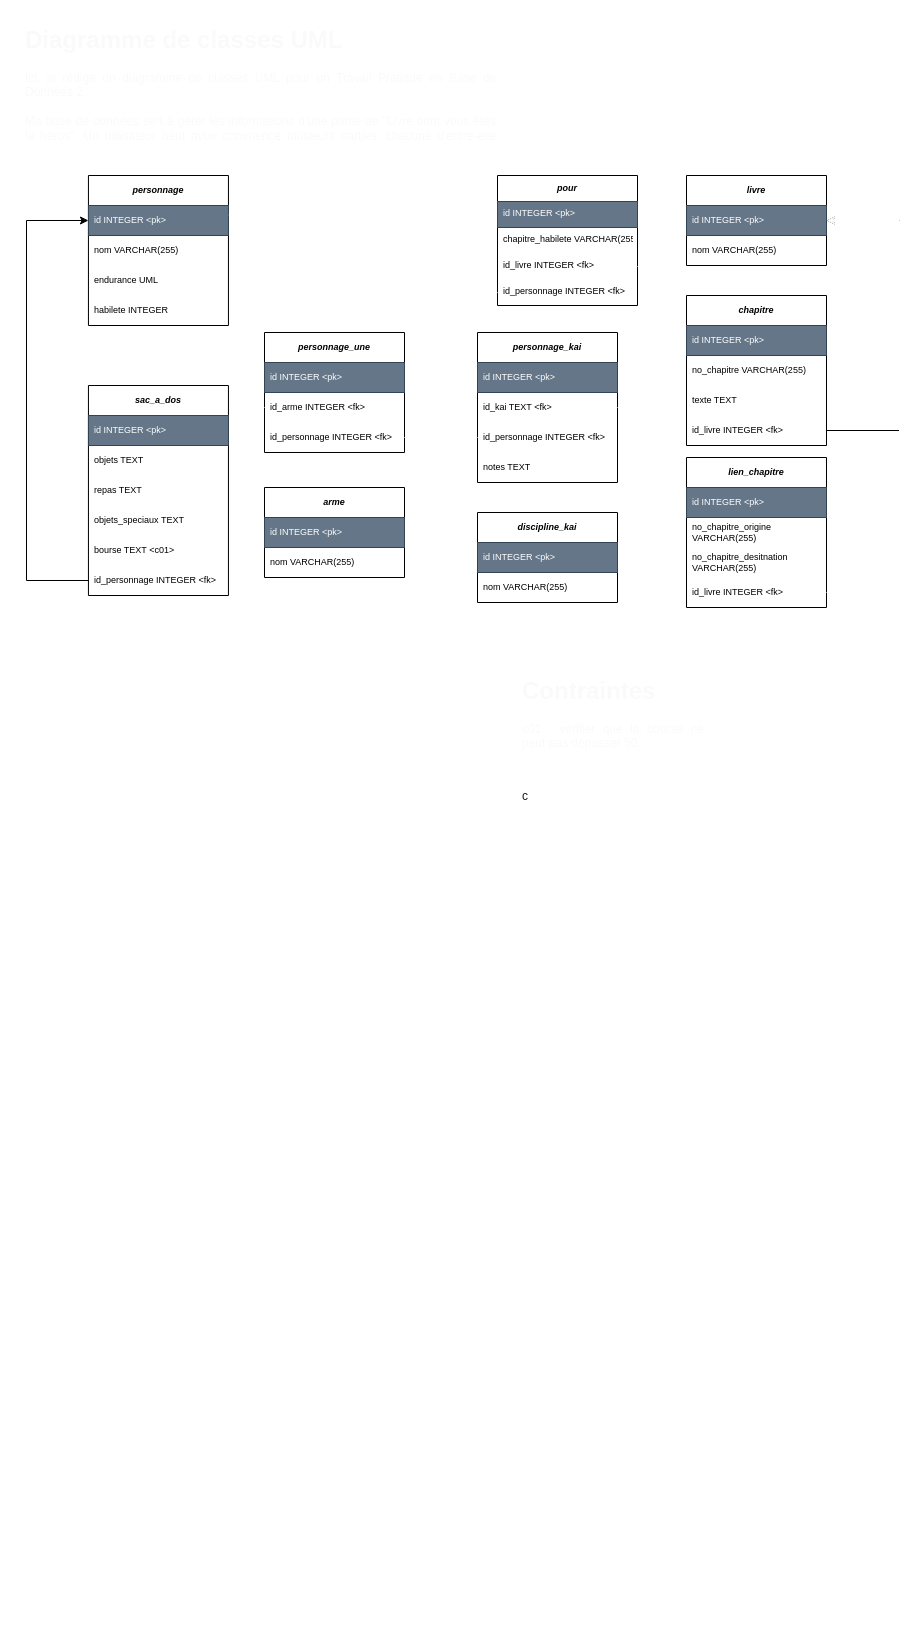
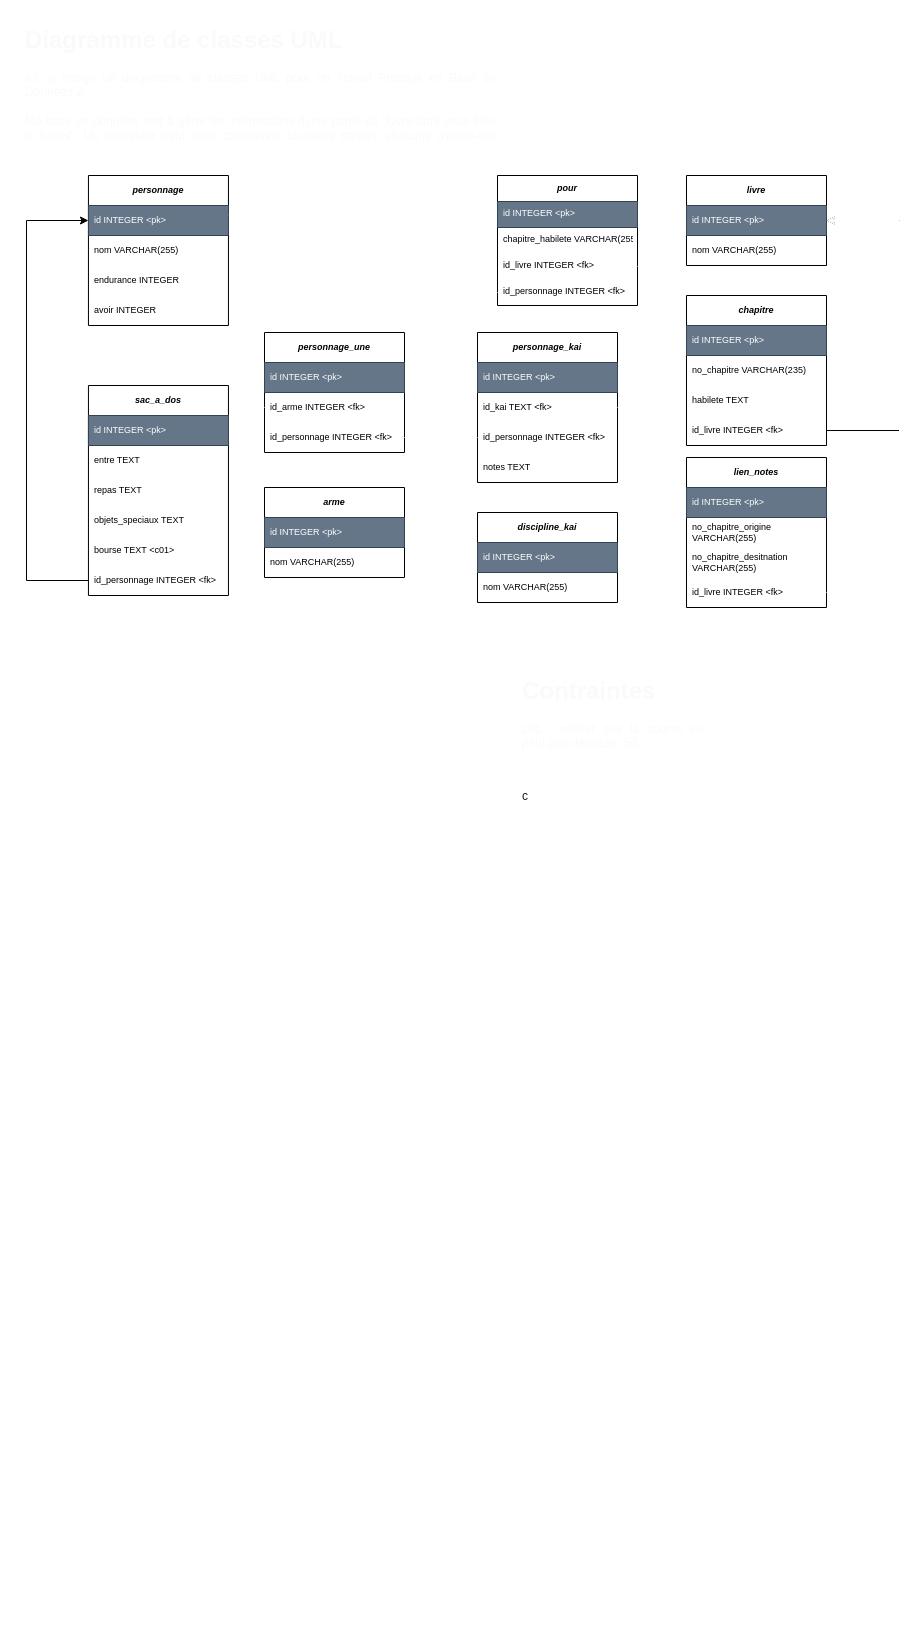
node "endurance UML": label "endurance UML" -> "endurance INTEGER"
node "habilete INTEGER": label "habilete INTEGER" -> "avoir INTEGER"
node "no_chapitre VARCHAR(255)": label "no_chapitre VARCHAR(255)" -> "no_chapitre VARCHAR(235)"
node "texte TEXT": label "texte TEXT" -> "habilete TEXT"
node "objets TEXT": label "objets TEXT" -> "entre TEXT"
node "lien_chapitre": label "lien_chapitre" -> "lien_notes"
